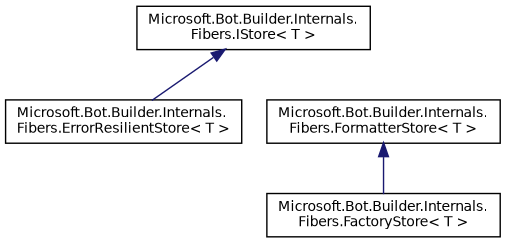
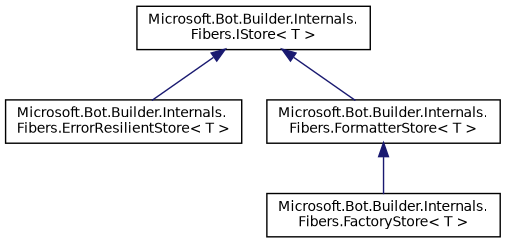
edge "Microsoft.Bot.Builder.Internals. Fibers.FormatterStore< T >" -> "Microsoft.Bot.Builder.Internals. Fibers.IStore< T >": added
